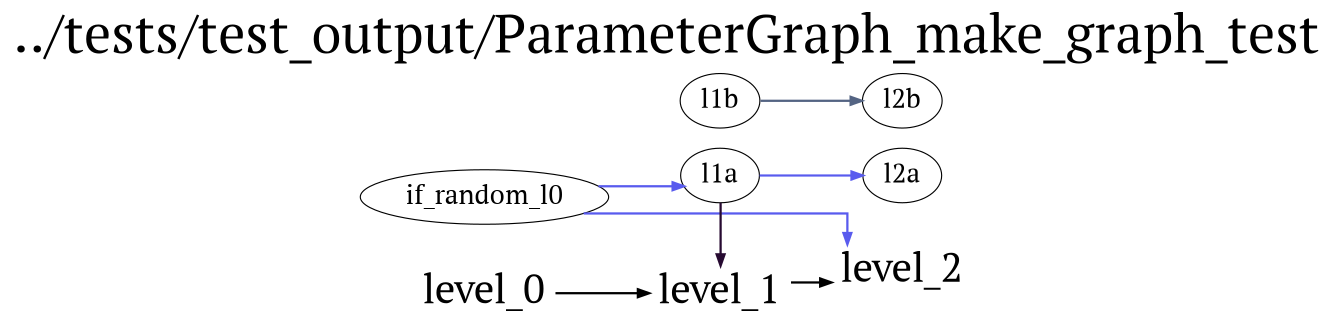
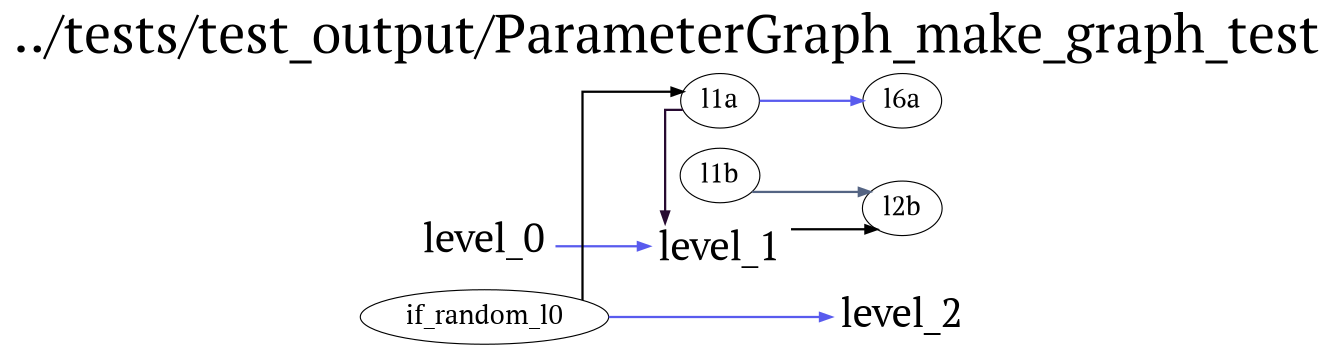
node "l2a": label "l2a" -> "l6a"
edge "if_random_l0" -> "l1a": color #595bee -> black
edge "level_1" -> "level_2": now "level_1" -> "l2b"
edge "level_0" -> "level_1": color black -> #595bee
